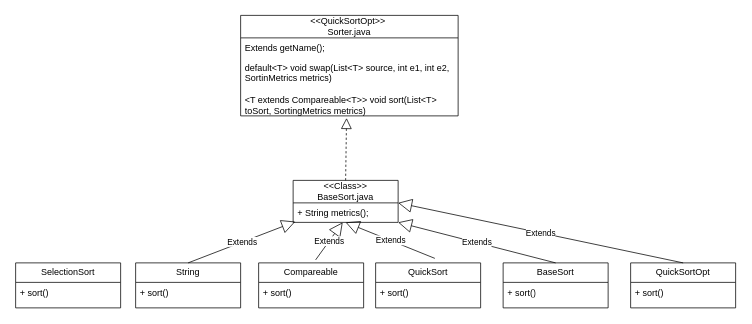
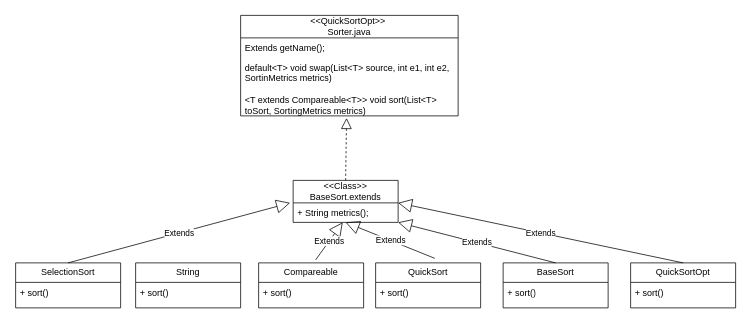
node "<<Class>> BaseSort.java": label "<<Class>> BaseSort.java" -> "<<Class>> BaseSort.extends"
edge "SelectionSort" -> "+ String metrics();": added, label "Extends"
edge "String" -> "+ String metrics();": removed, label "Extends"
